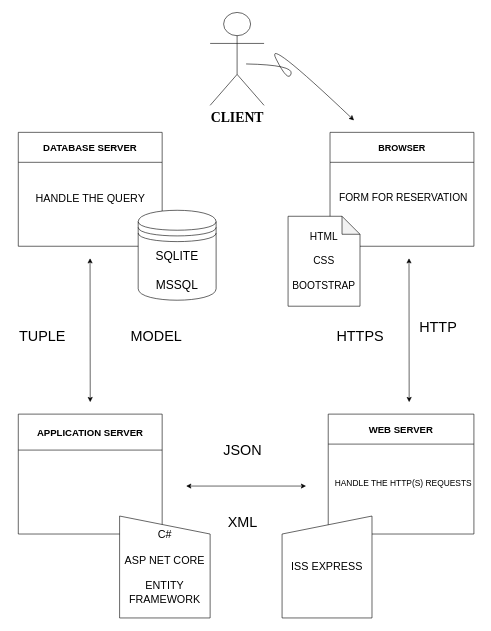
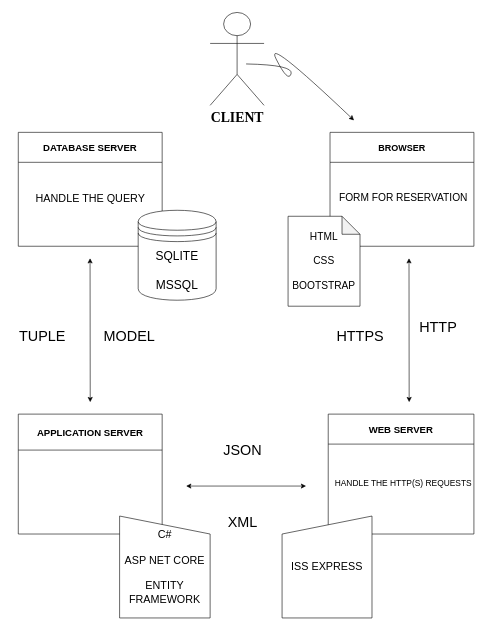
node "MODEL": moved (156, 336) -> (129, 336)
